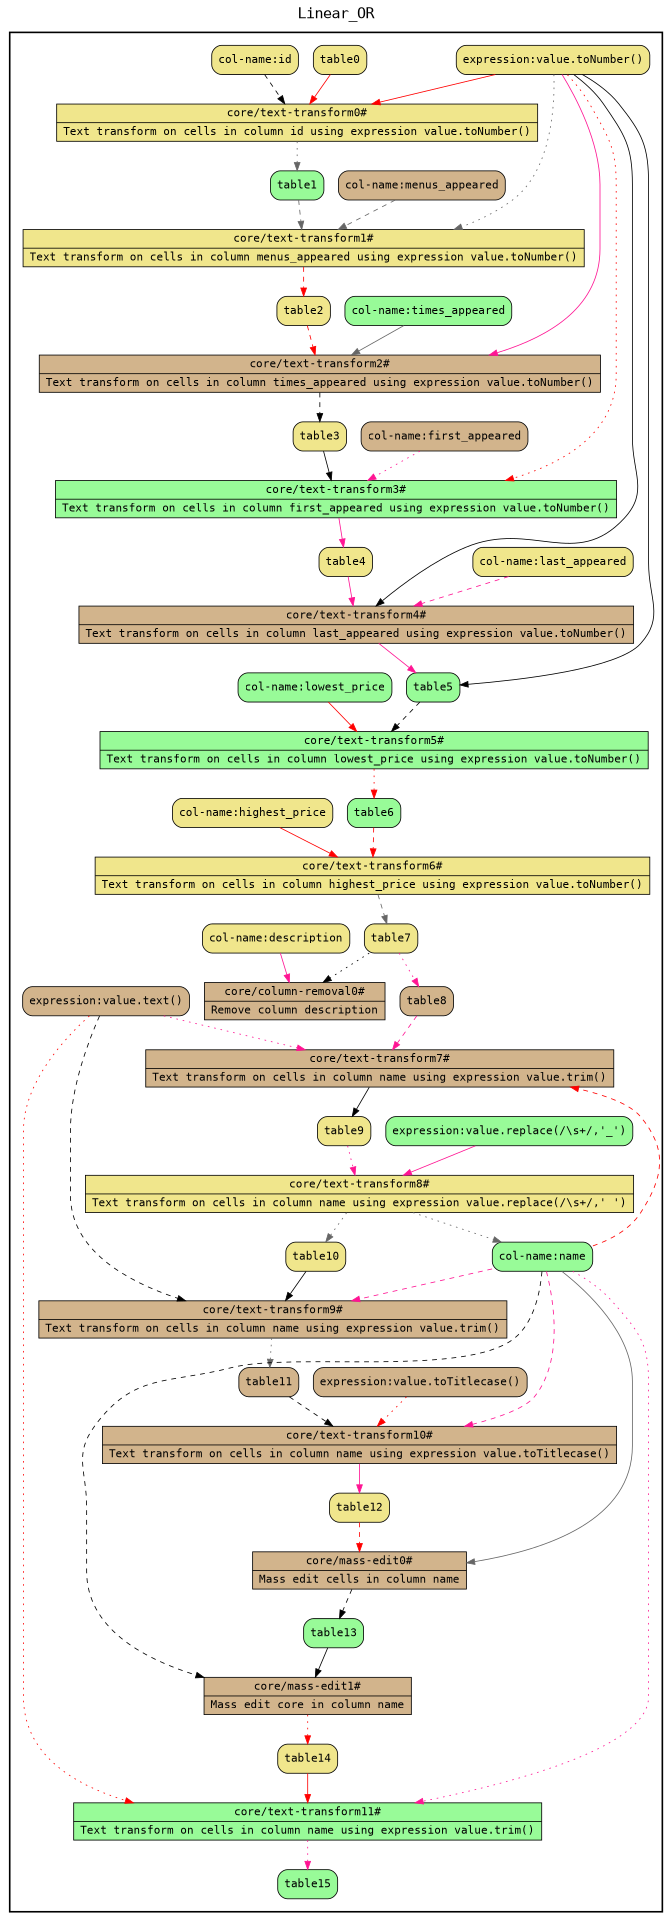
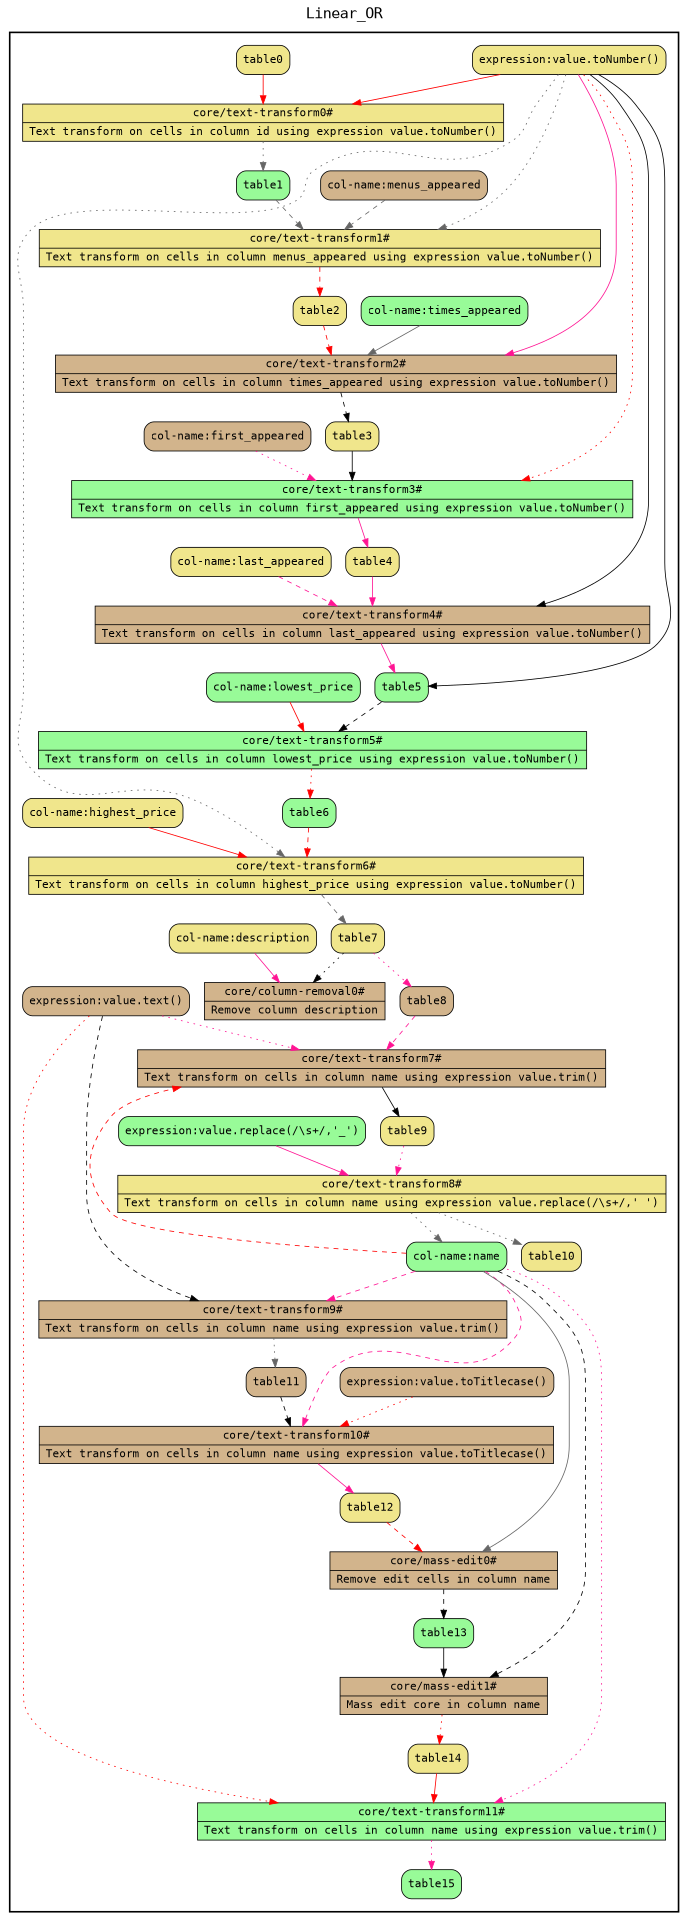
node "col-name:id": removed
edge "expression:value.toNumber()" -> "core/text-transform6#": added
edge "table10" -> "core/text-transform9#": removed
node "core/mass-edit0#": text "Mass edit cells in column name" -> "Remove edit cells in column name"
